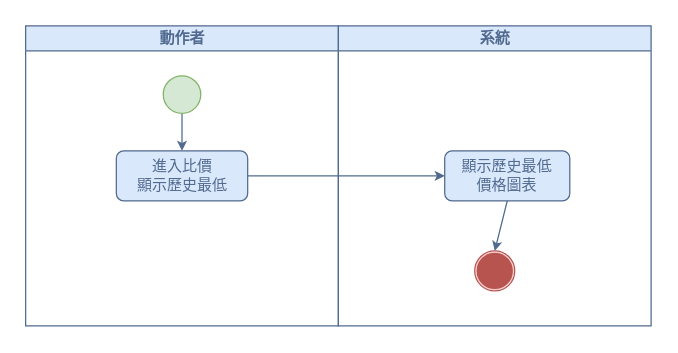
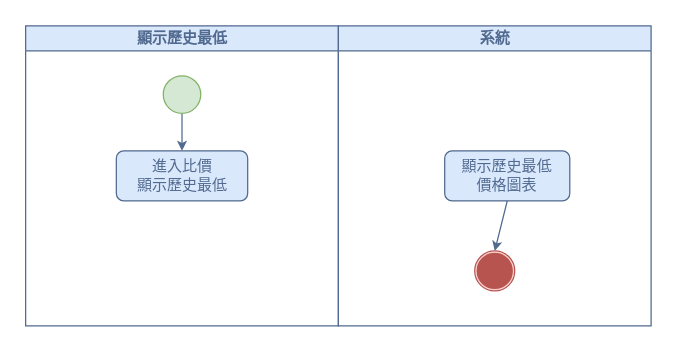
node "動作者": label "動作者" -> "顯示歷史最低"
edge "進入比價 顯示歷史最低" -> "顯示歷史最低 價格圖表": removed
